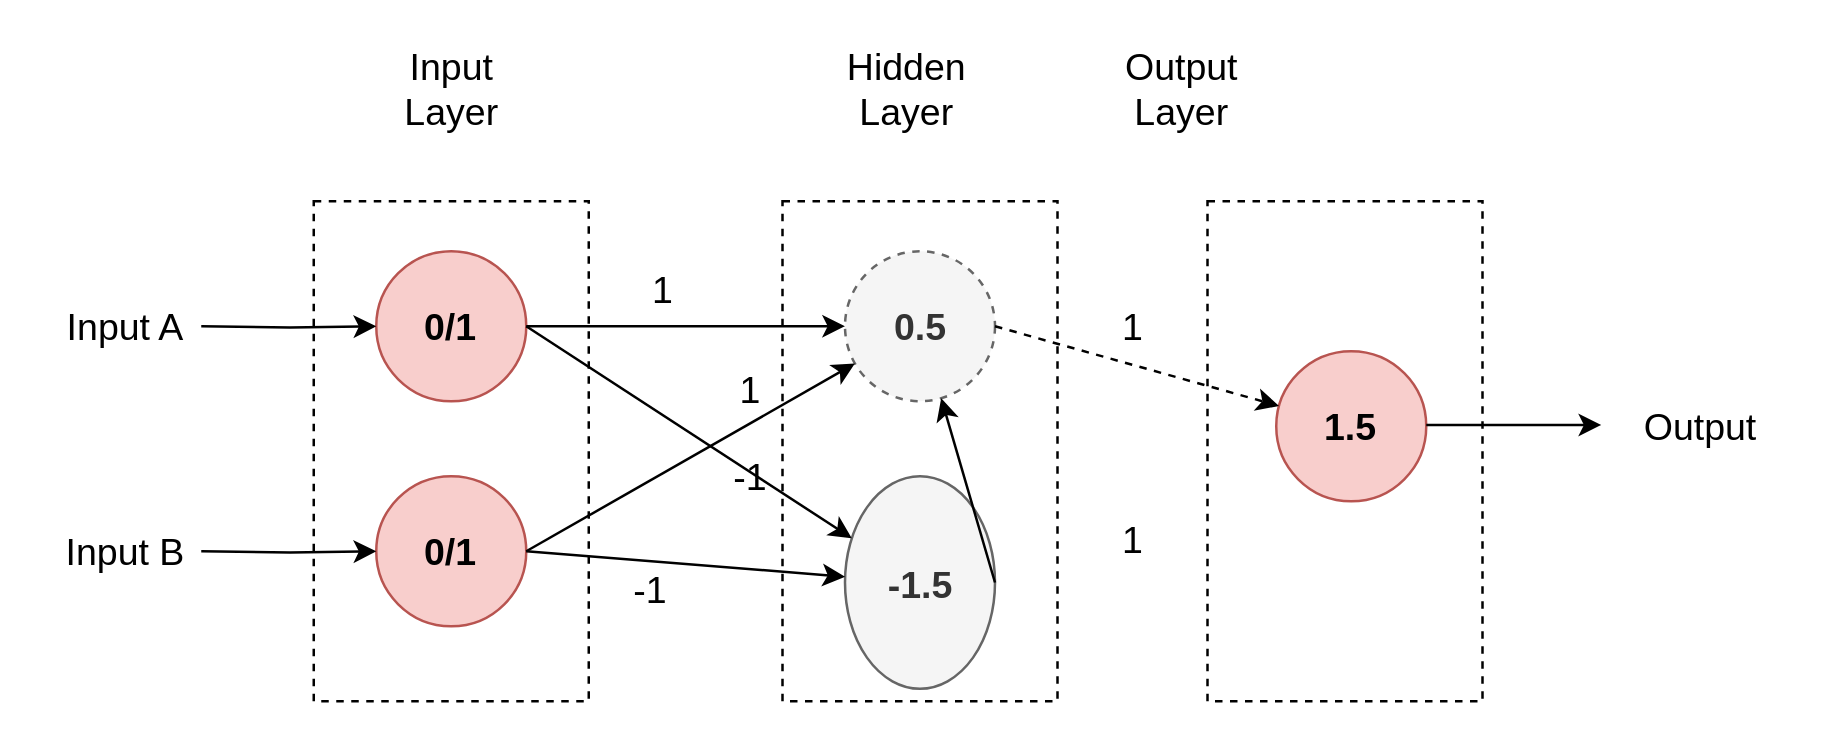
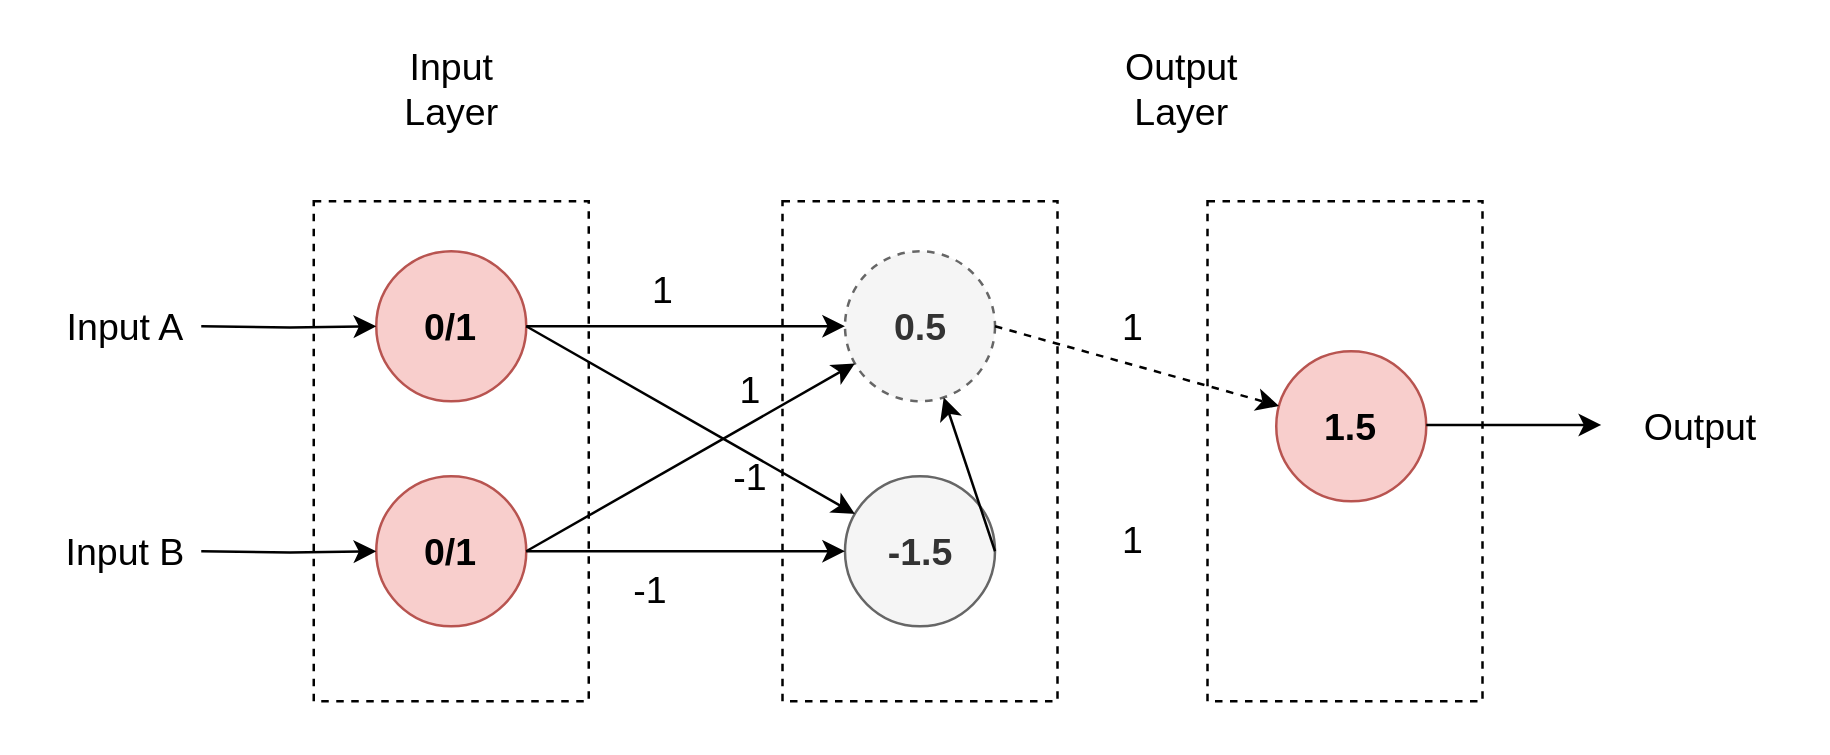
node "Hidden Layer": removed
node "-1.5": size 150x213 -> 150x150
